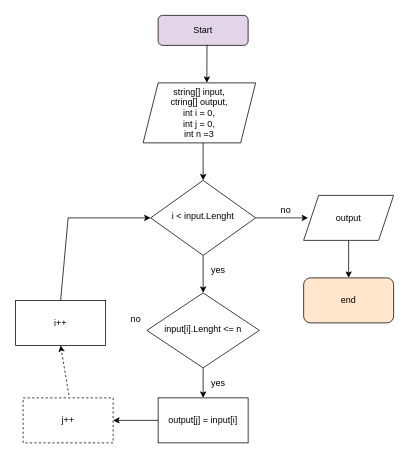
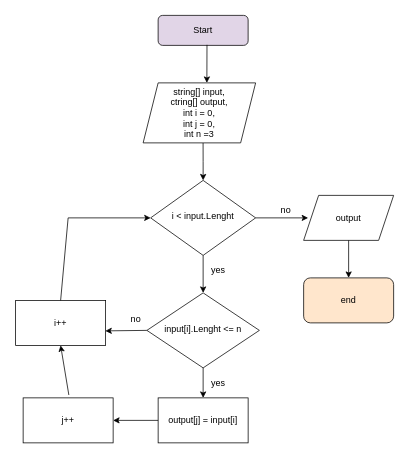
edge "input[i].Lenght <= n" -> "i++": added
edge "j++" -> "i++": style dashed -> solid
node "j++": style dashed -> solid
